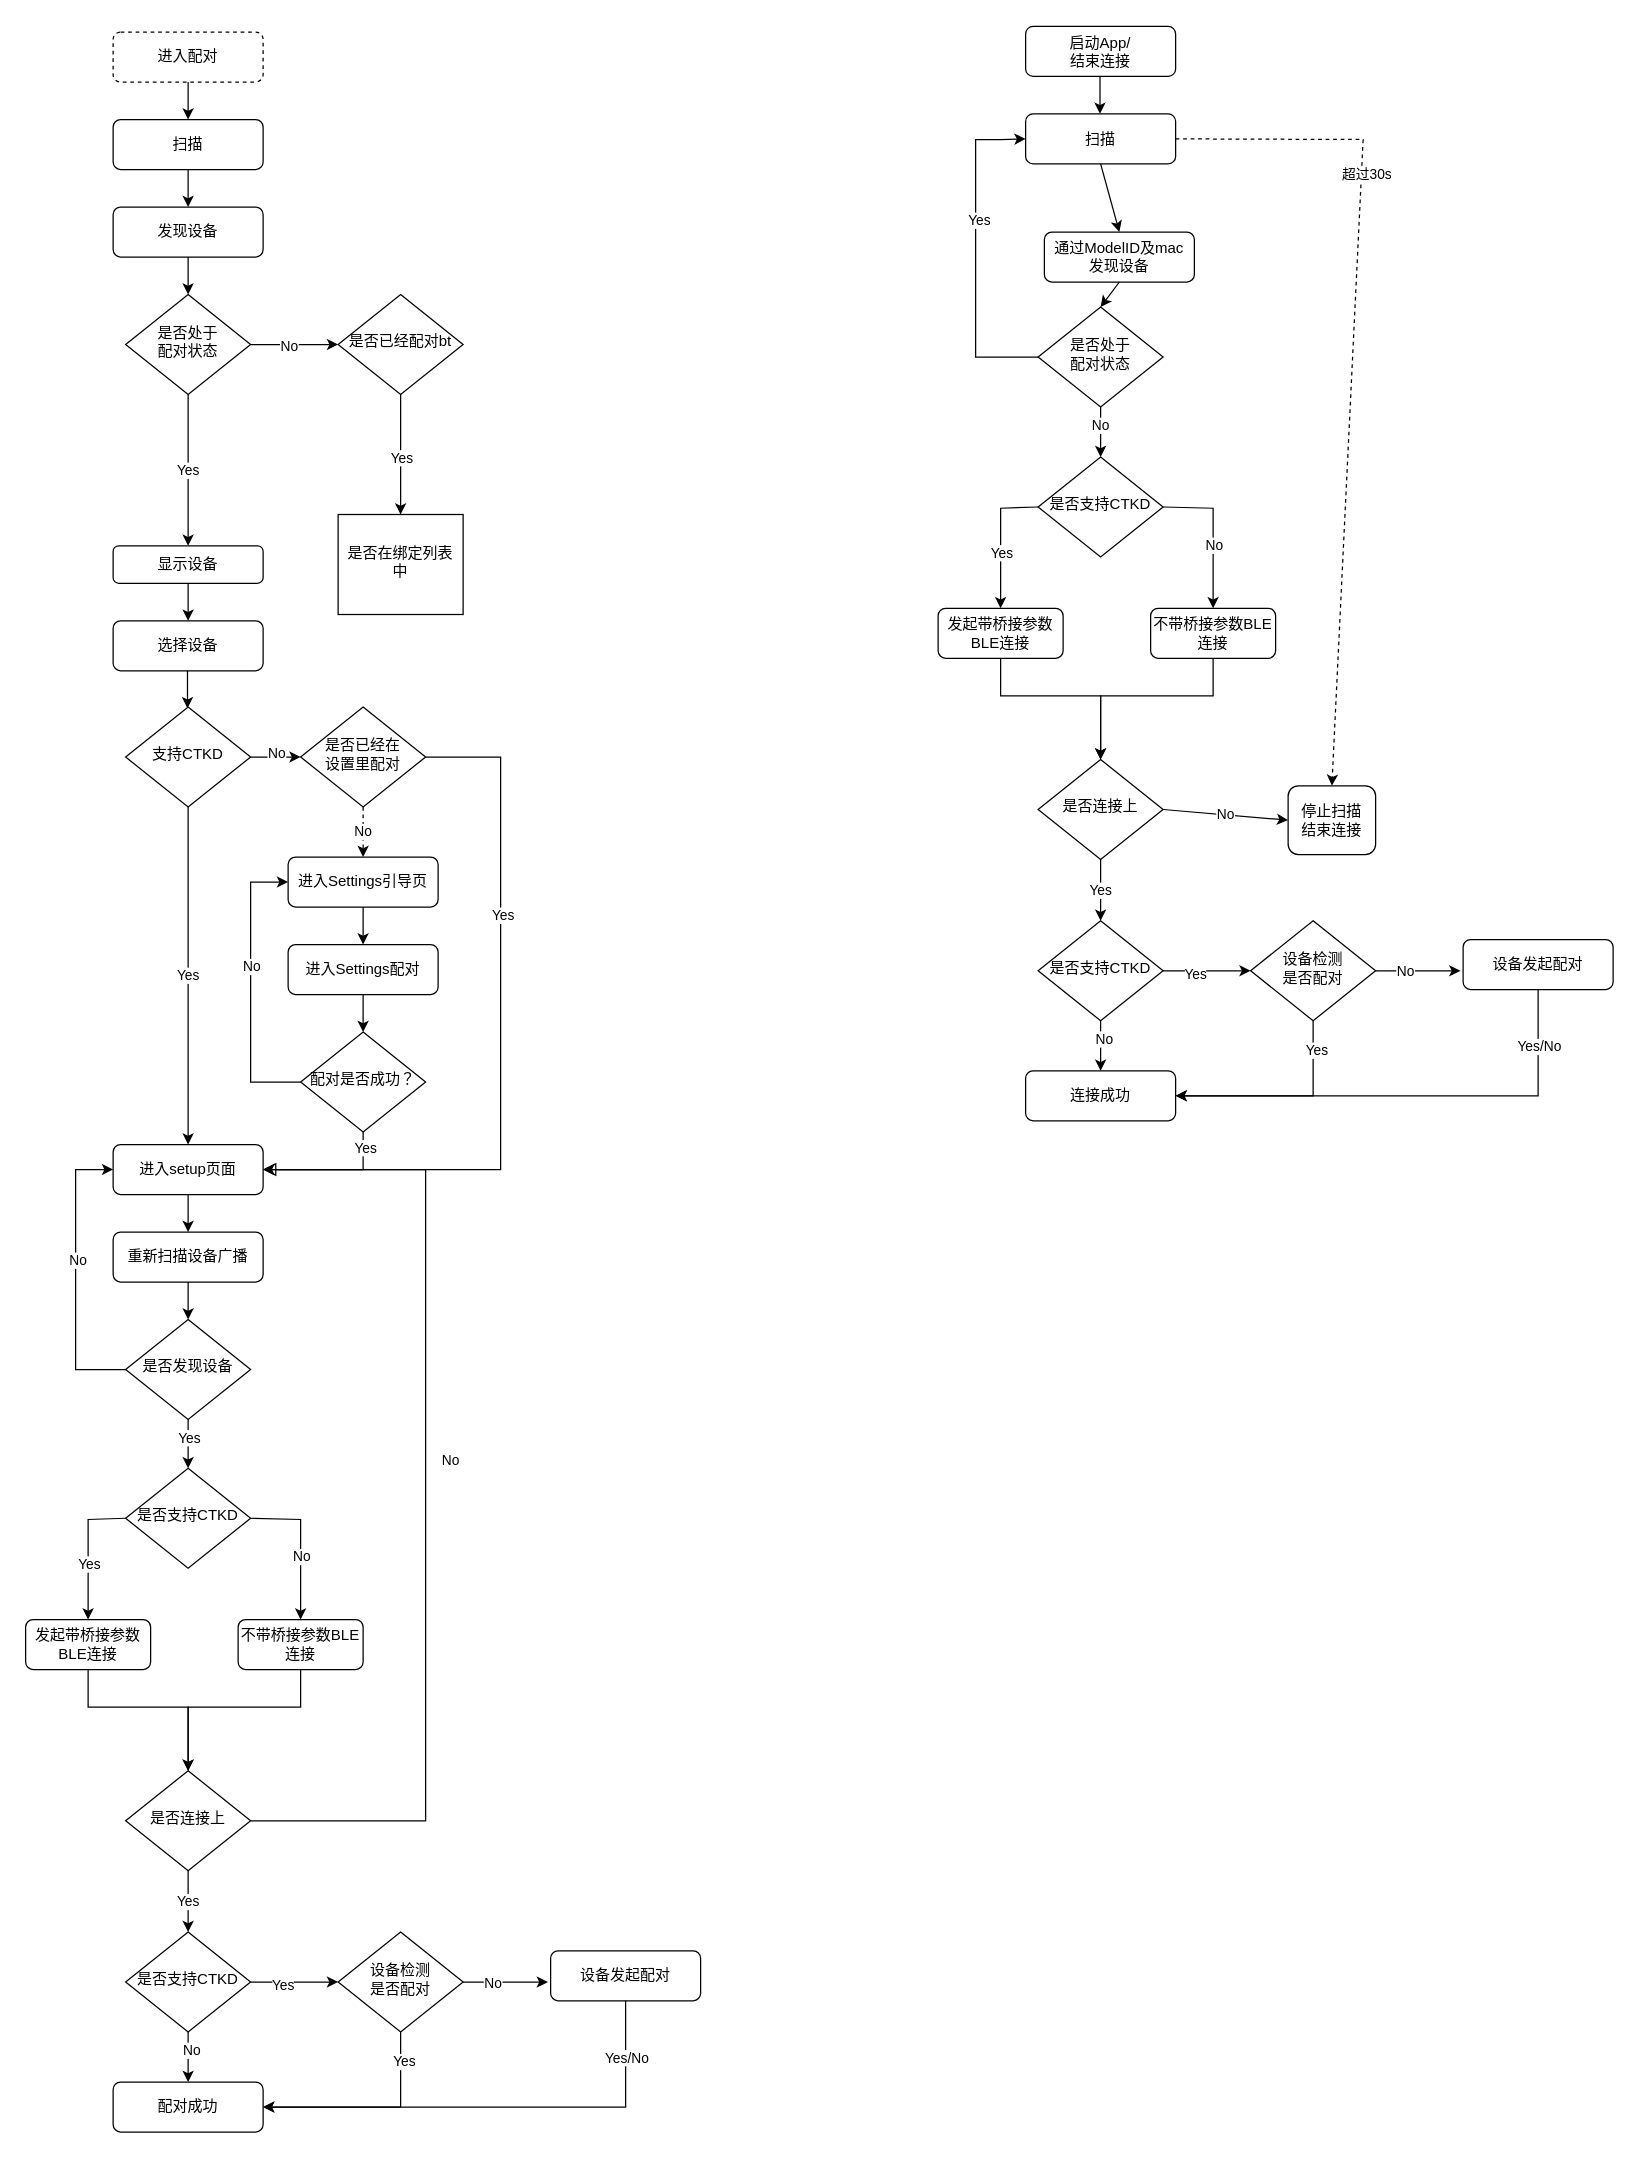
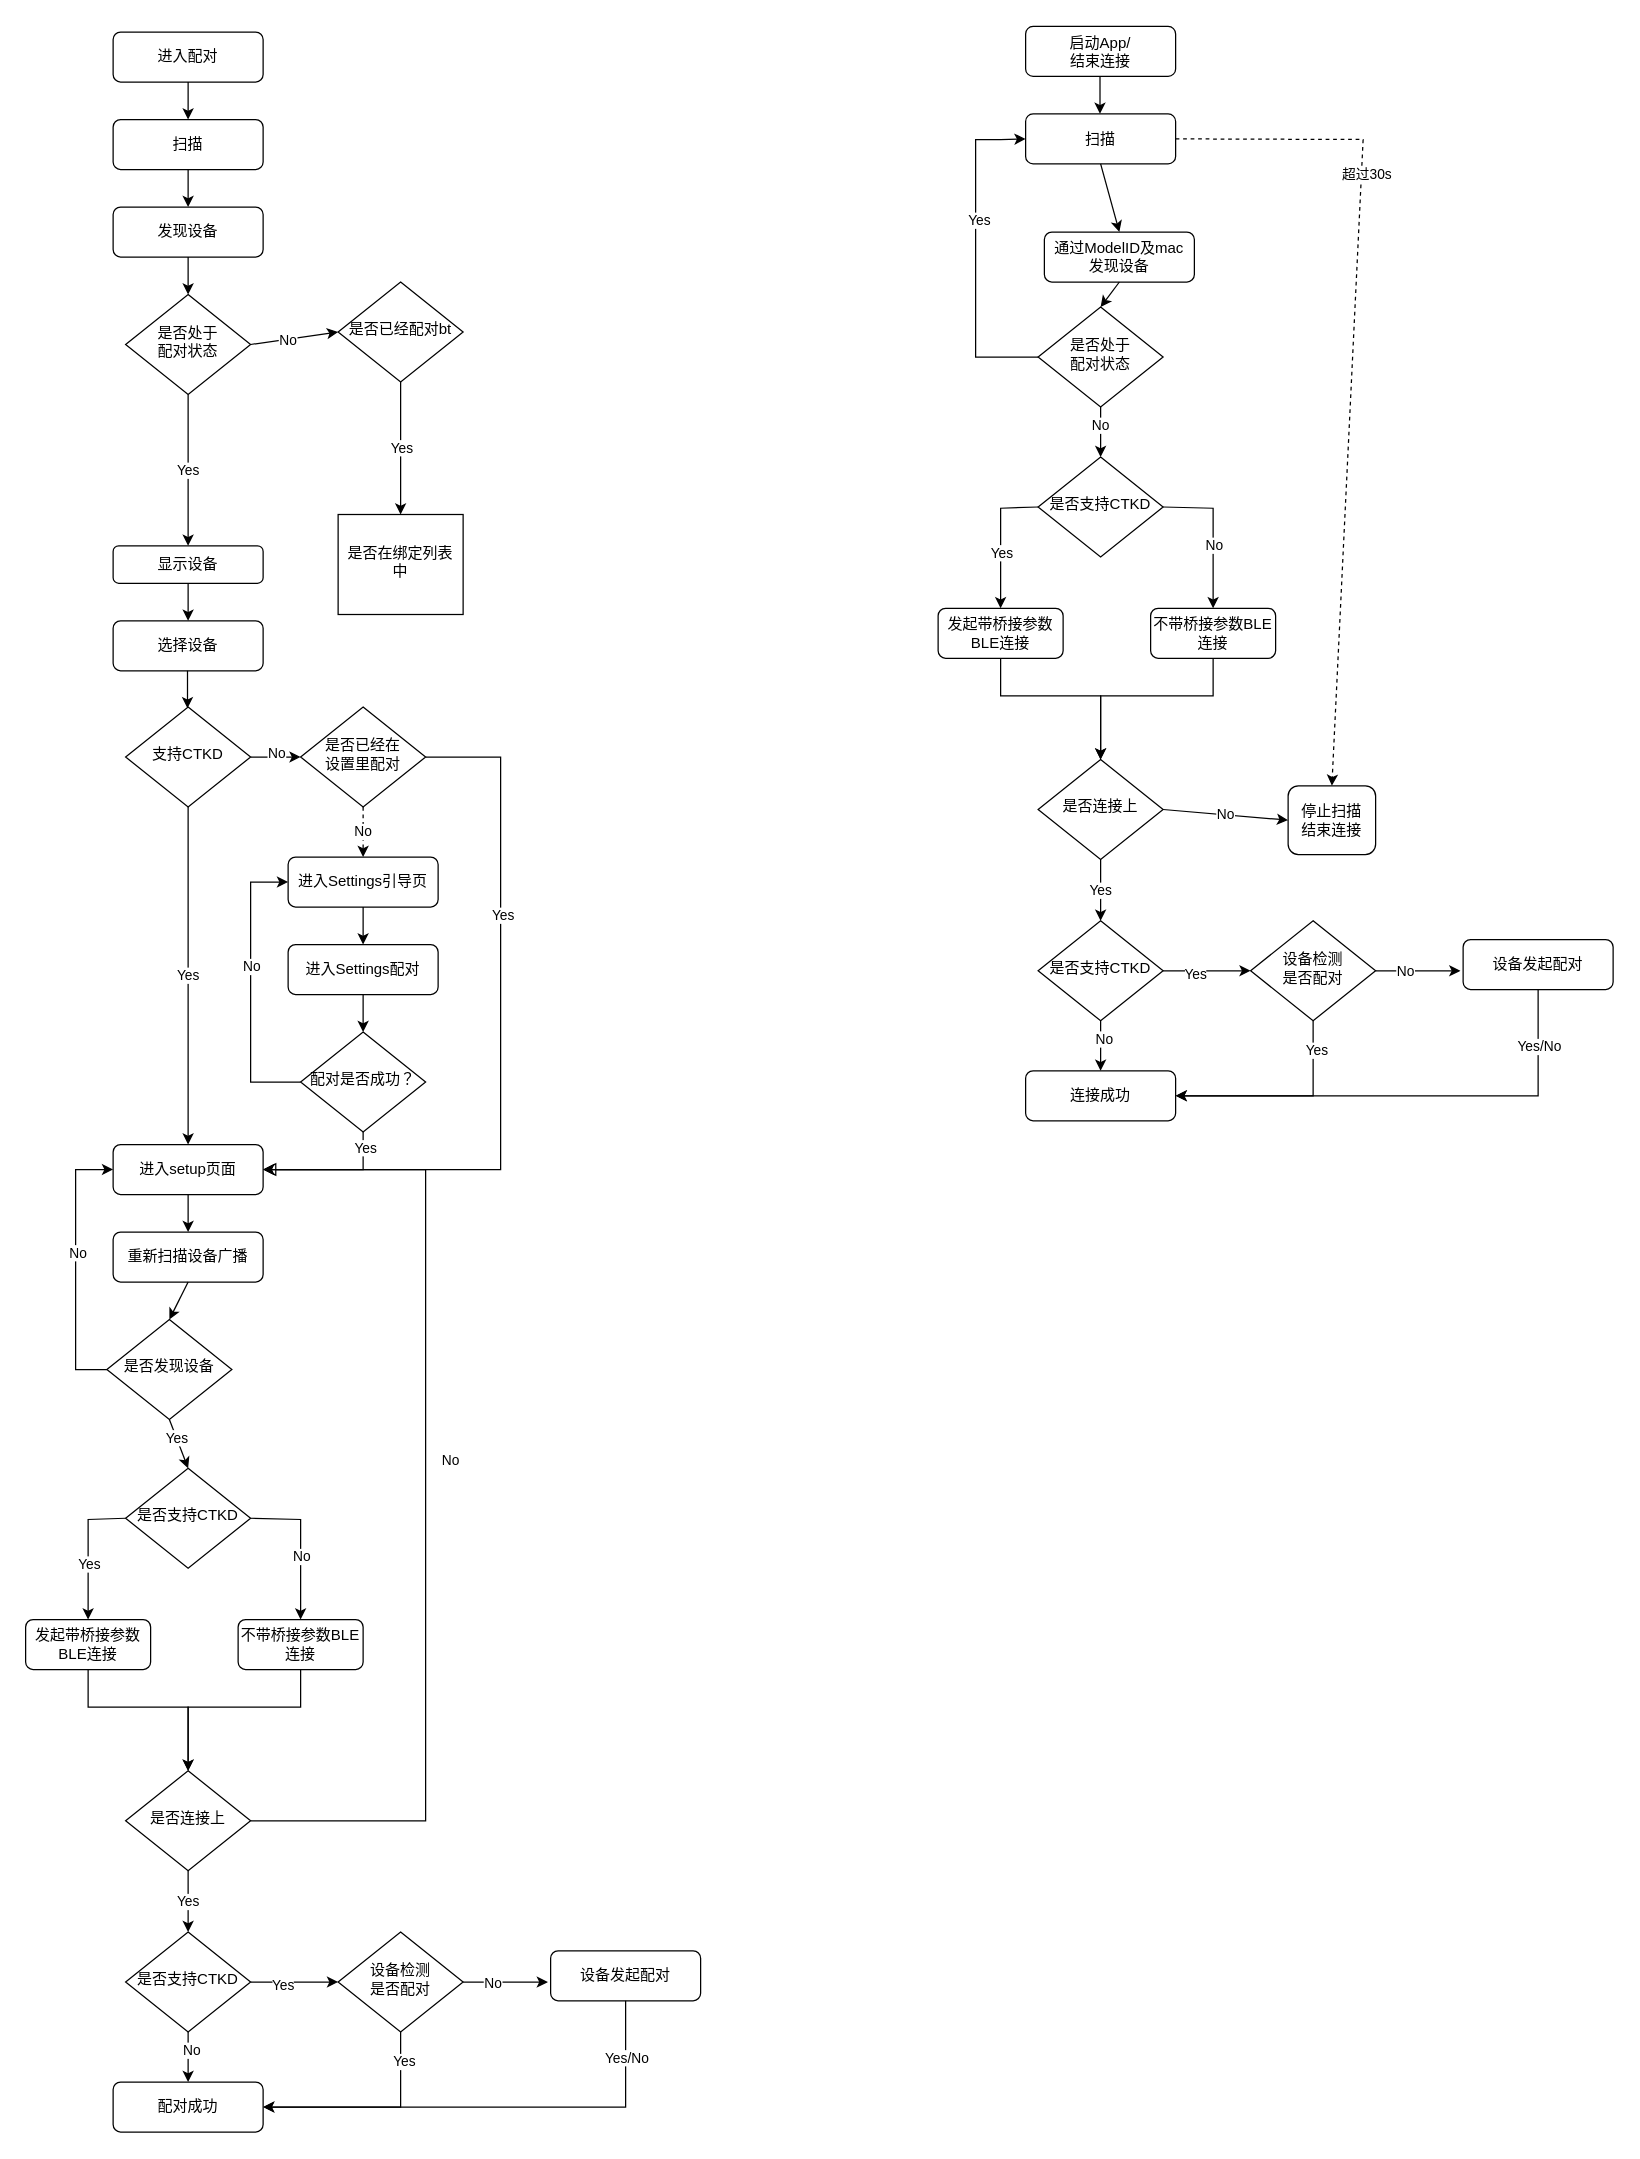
node "进入配对": style dashed -> solid
node "是否已经配对bt": moved (401, 344) -> (401, 332)
node "是否发现设备": moved (188, 1369) -> (169, 1369)
